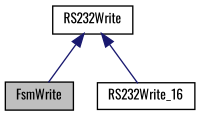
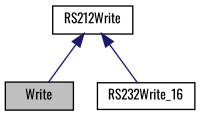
node "RS232Write": label "RS232Write" -> "RS212Write"
node "FsmWrite": label "FsmWrite" -> "Write"
